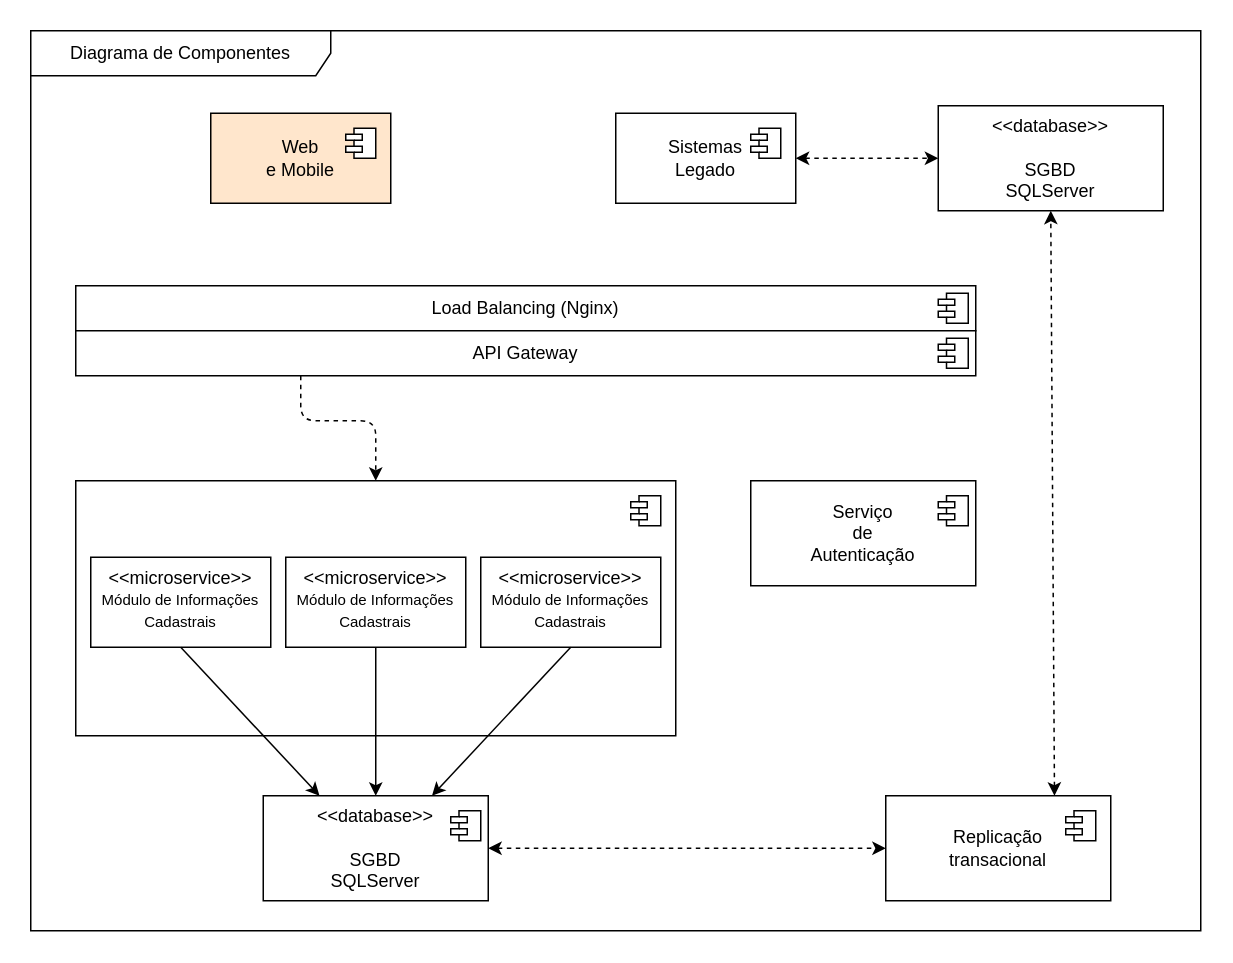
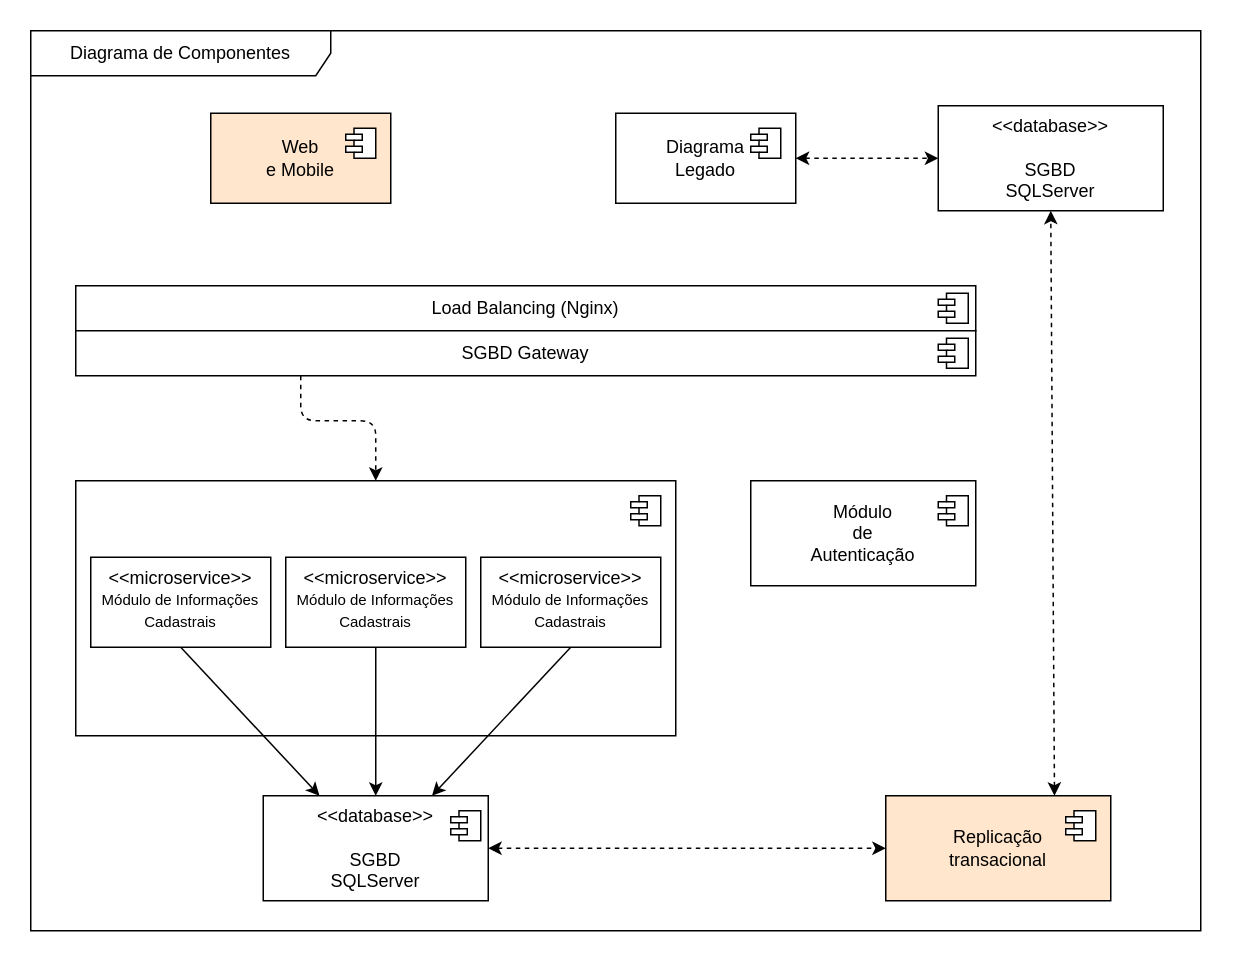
node "Sistemas Legado": label "Sistemas Legado" -> "Diagrama Legado"
node "API Gateway": label "API Gateway" -> "SGBD Gateway"
node "Serviço de Autenticação": label "Serviço de Autenticação" -> "Módulo de Autenticação"
node "Replicação transacional": fillcolor #ffffff -> #ffe6cc
